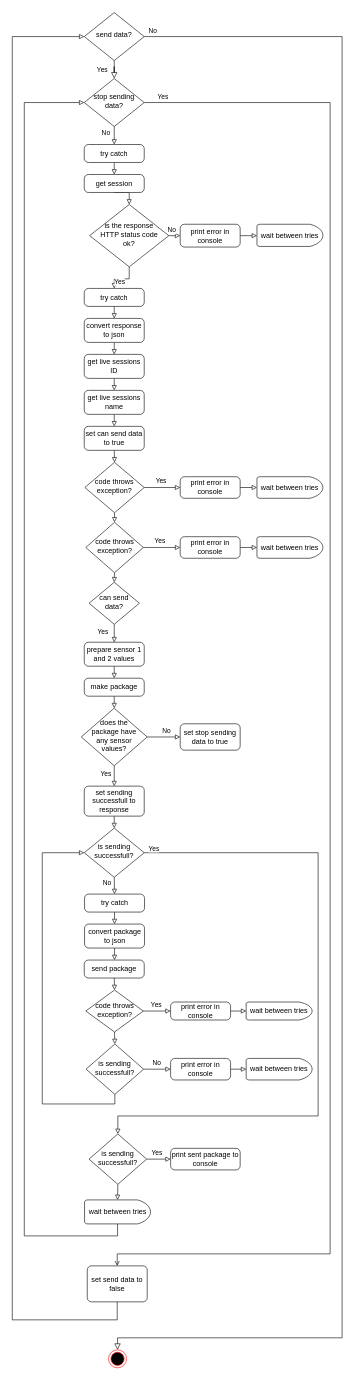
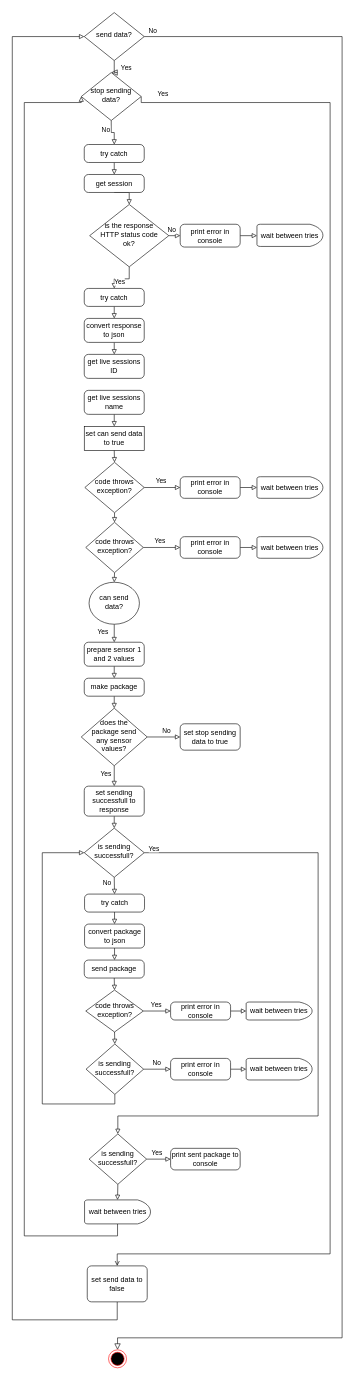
node "stop sending data?": moved (114, 102) -> (111, 96)
edge "get live sessions ID" -> "get live sessions name": removed
node "set can send data to true": shape rounded rectangle -> rectangle
node "can send data?": shape diamond -> ellipse
node "does the package have any sensor values?": label "does the package have any sensor values?" -> "does the package send any sensor values?"
